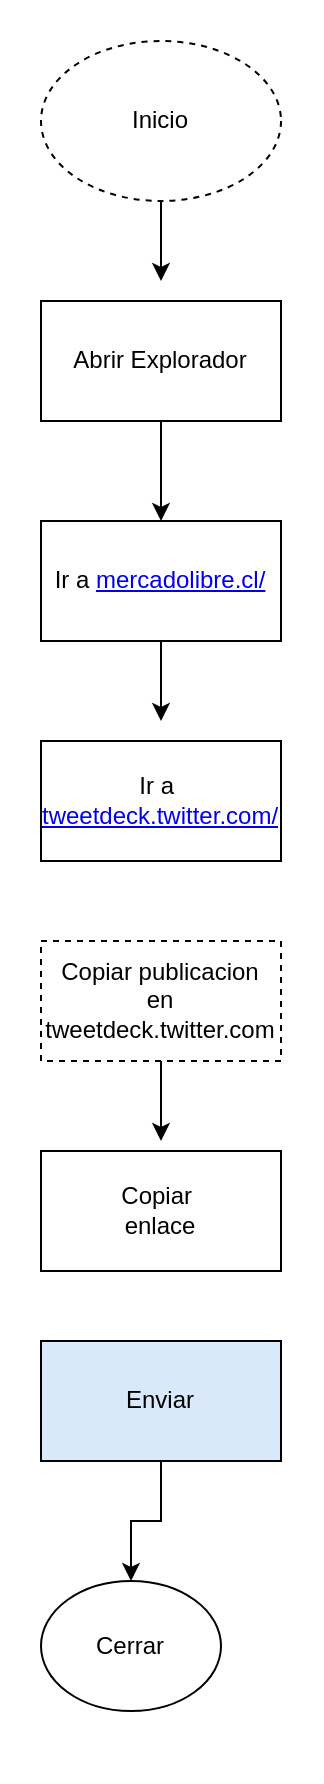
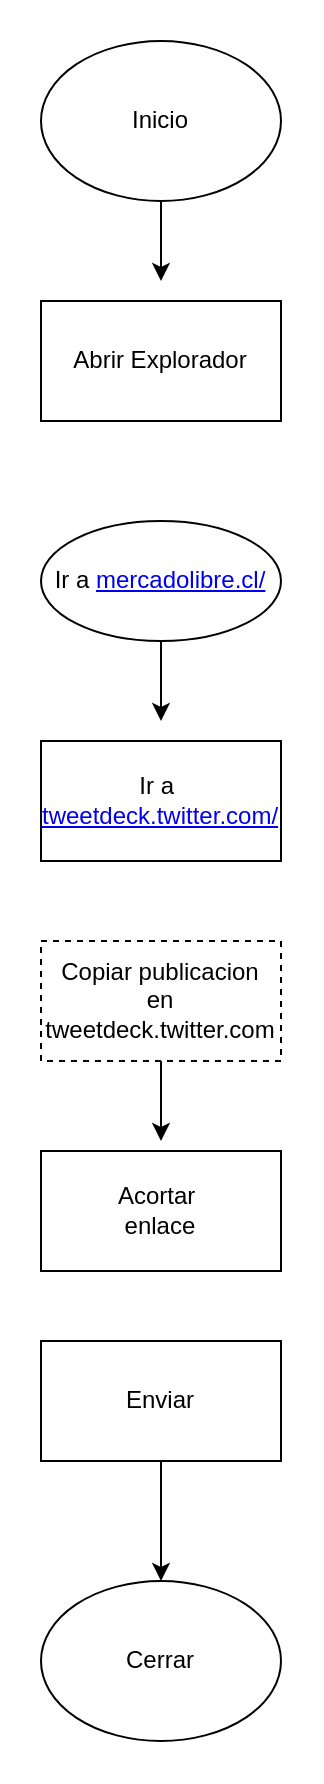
node "Inicio": style dashed -> solid
edge "Abrir Explorador" -> "Ir a mercadolibre.cl/": removed
node "Ir a mercadolibre.cl/": shape rectangle -> ellipse
node "Copiar enlace": label "Copiar enlace" -> "Acortar enlace"
node "Enviar": fillcolor #dae8fc -> #ffffff
node "Cerrar": size 180x130 -> 240x160
